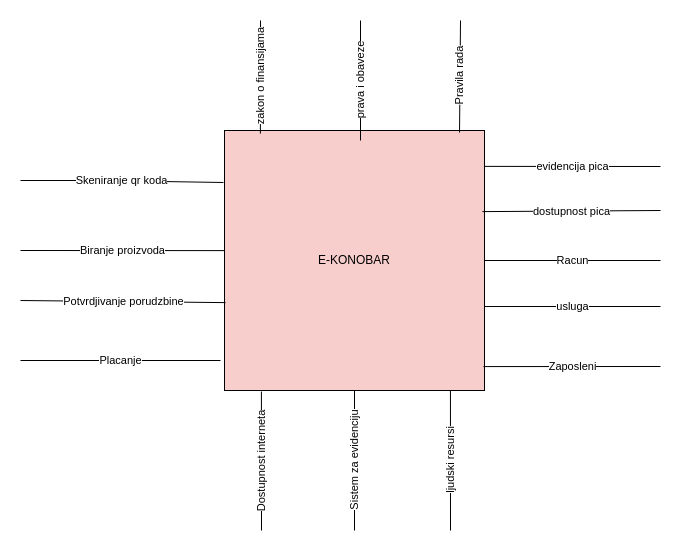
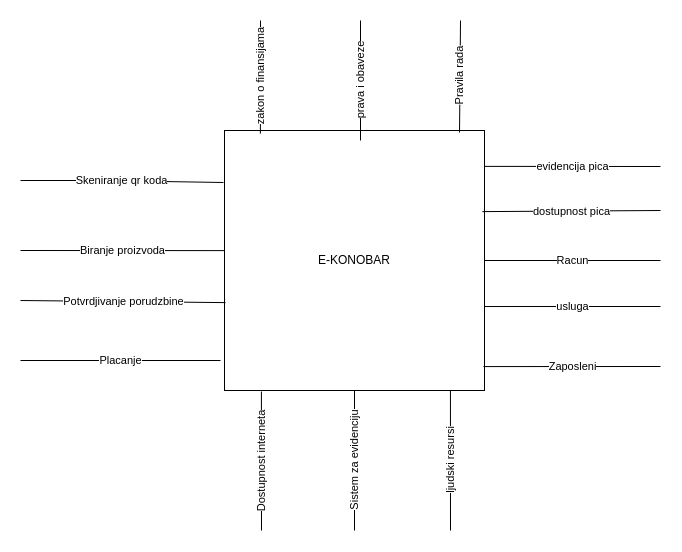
node "E-KONOBAR": fillcolor #f8cecc -> #ffffff
